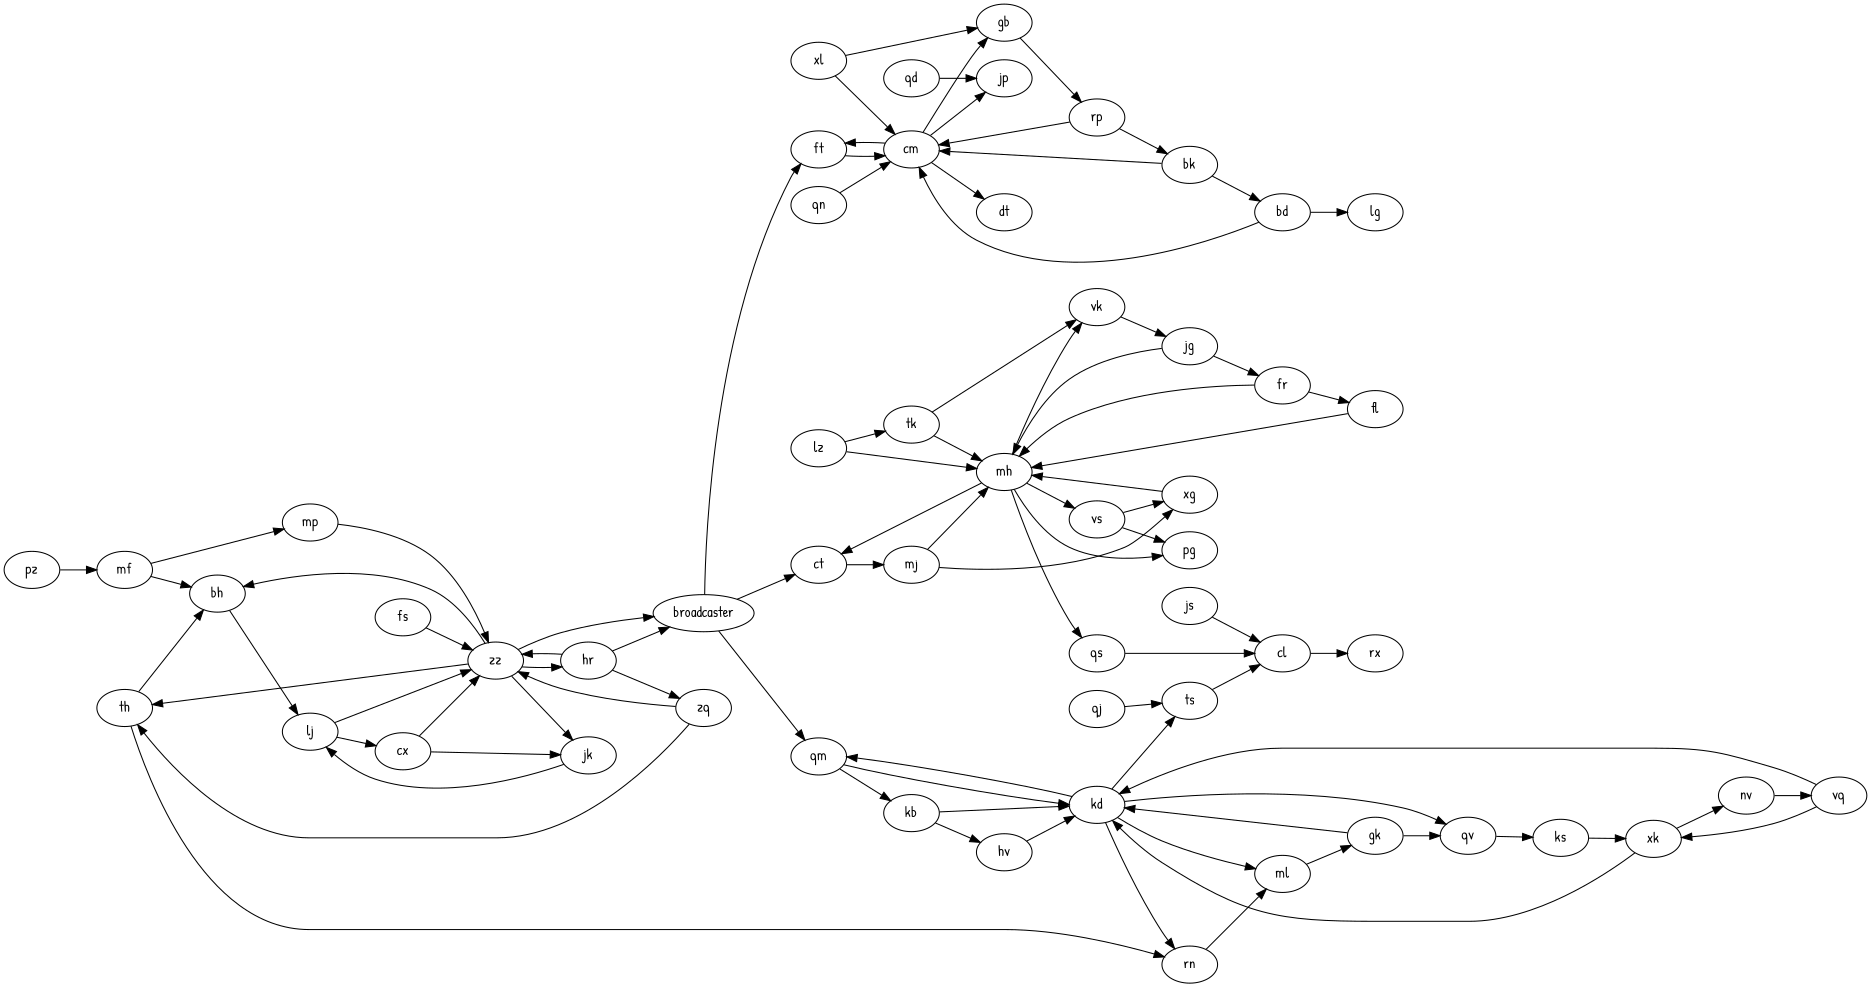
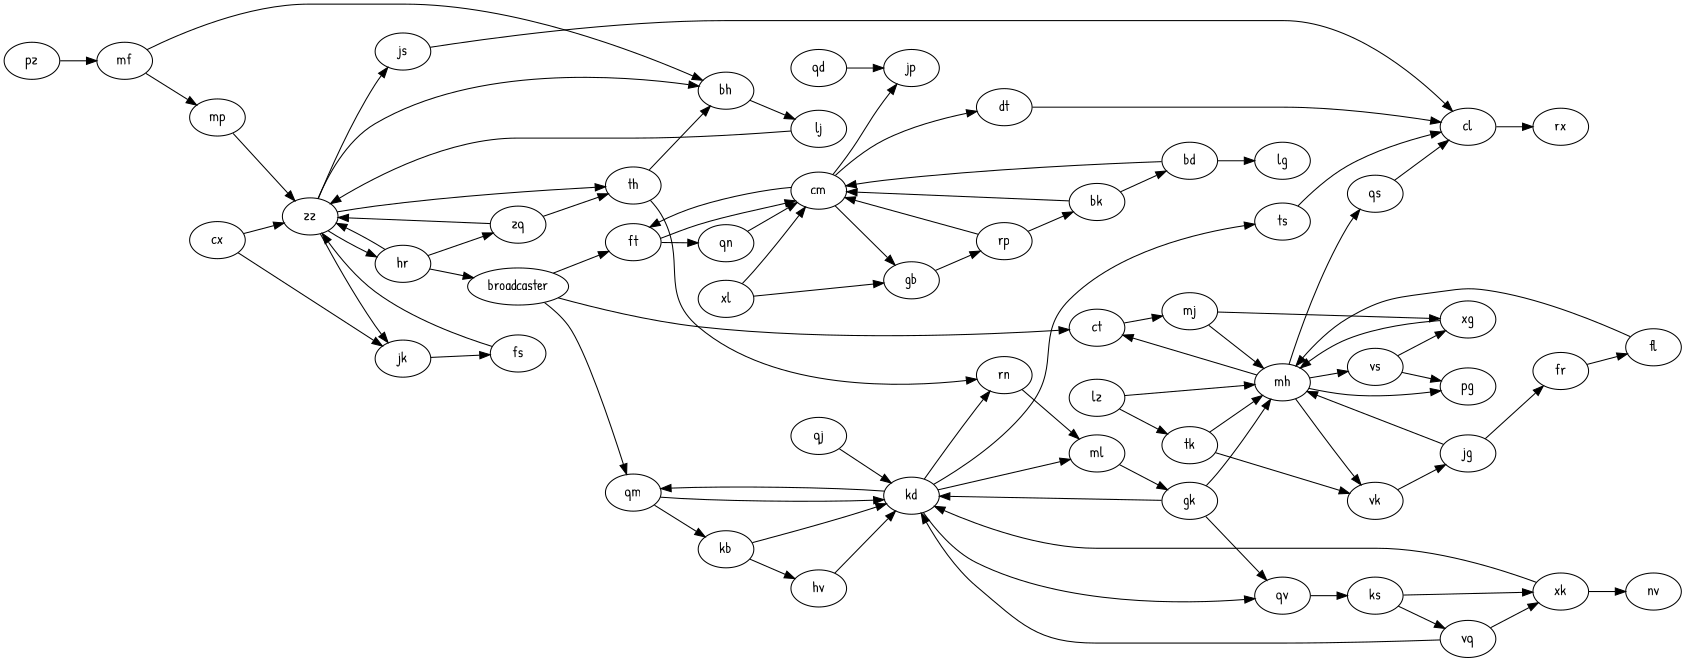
edge "dt" -> "cl": added
edge "ft" -> "qn": added
edge "fr" -> "mh": now "gk" -> "mh"
edge "zz" -> "broadcaster": now "zz" -> "js"
edge "qj" -> "ts": now "qj" -> "kd"
edge "lj" -> "cx": removed
edge "jk" -> "lj": now "jk" -> "fs"
edge "nv" -> "vq": now "ks" -> "vq"
